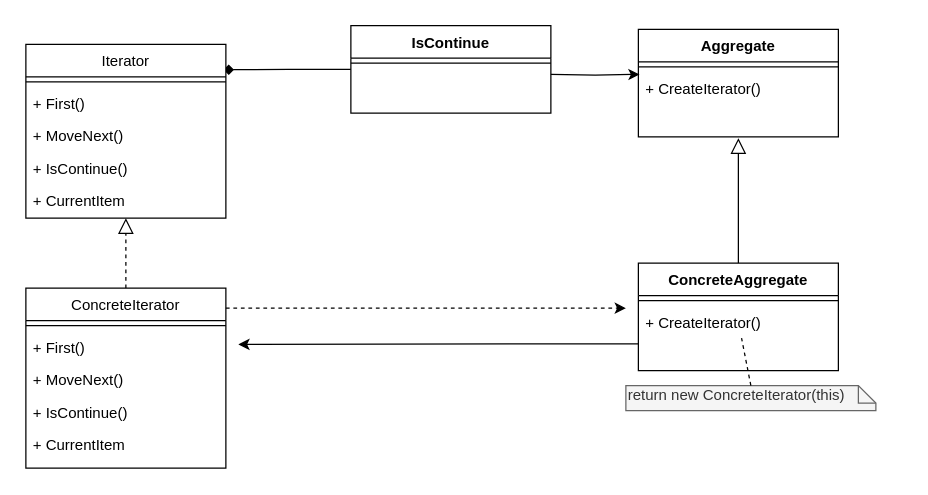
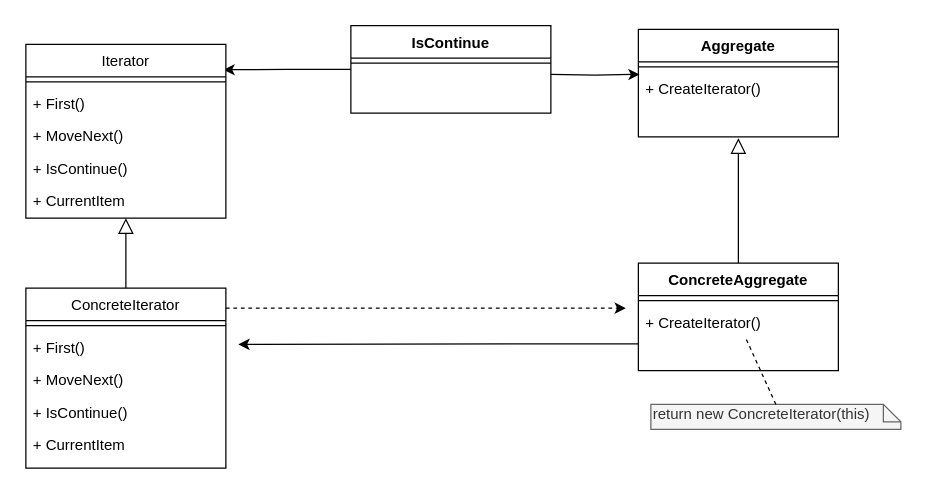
edge "IsContinue" -> "Iterator": arrowhead diamond -> classic
edge "ConcreteIterator" -> "Iterator": style dashed -> solid
node "return new ConcreteIterator(this)": moved (751, 398) -> (776, 417)
